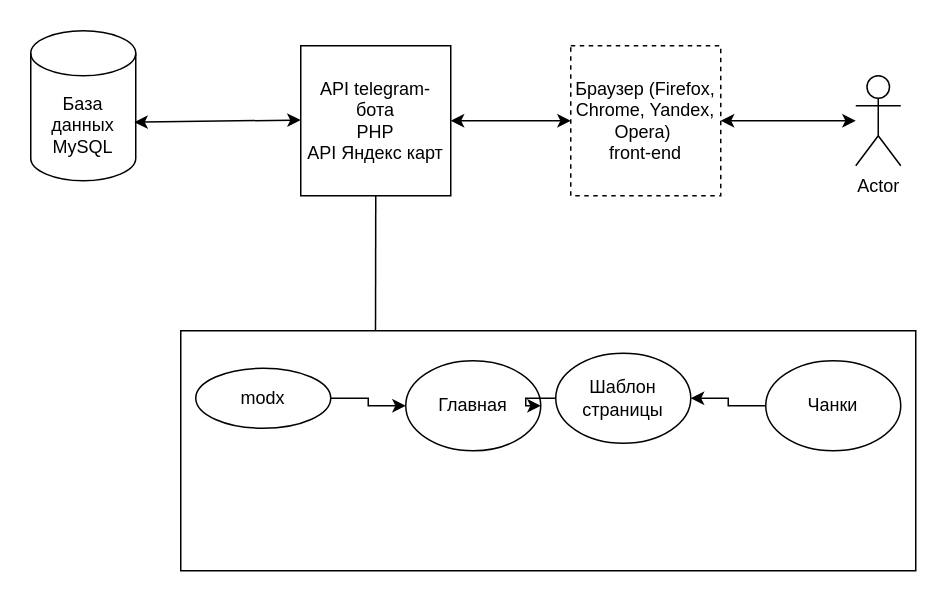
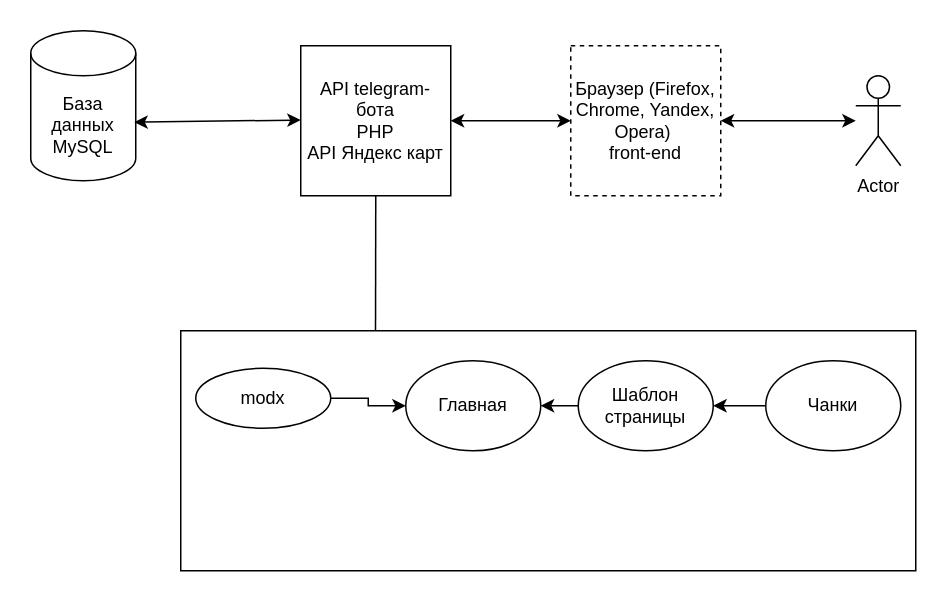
node "Шаблон страницы": moved (623, 398) -> (646, 406)
